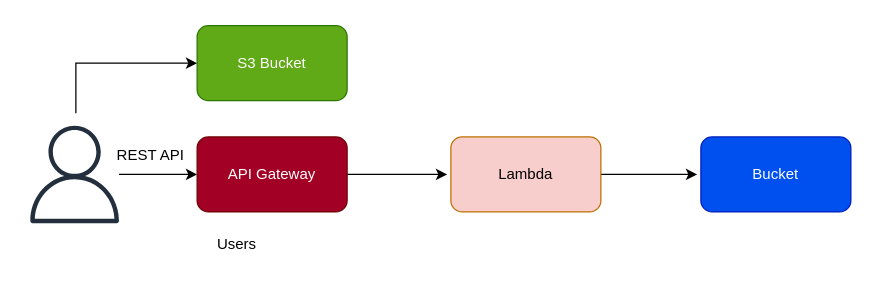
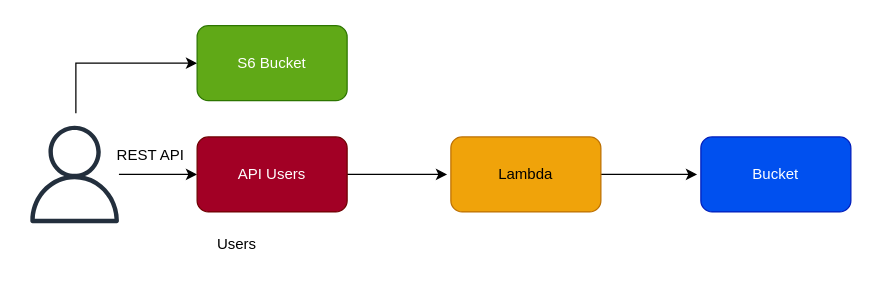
node "S3 Bucket": label "S3 Bucket" -> "S6 Bucket"
node "API Gateway": label "API Gateway" -> "API Users"
node "Lambda": fillcolor #f8cecc -> #f0a30a
